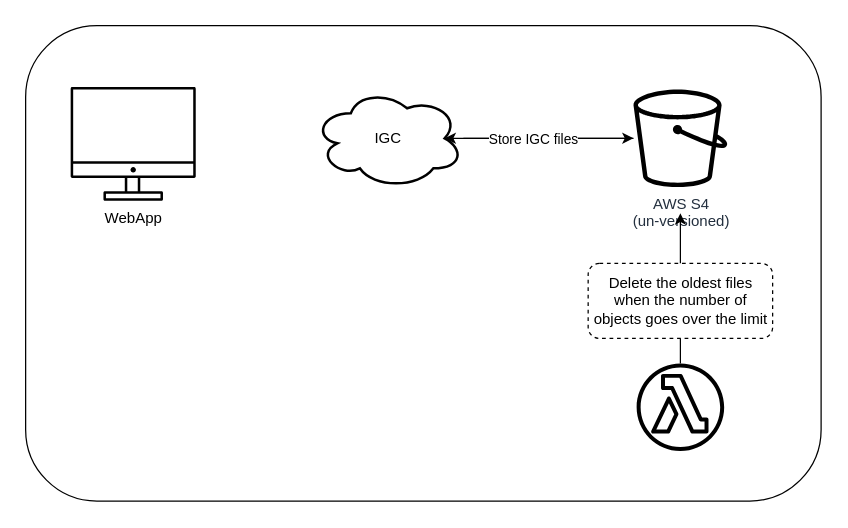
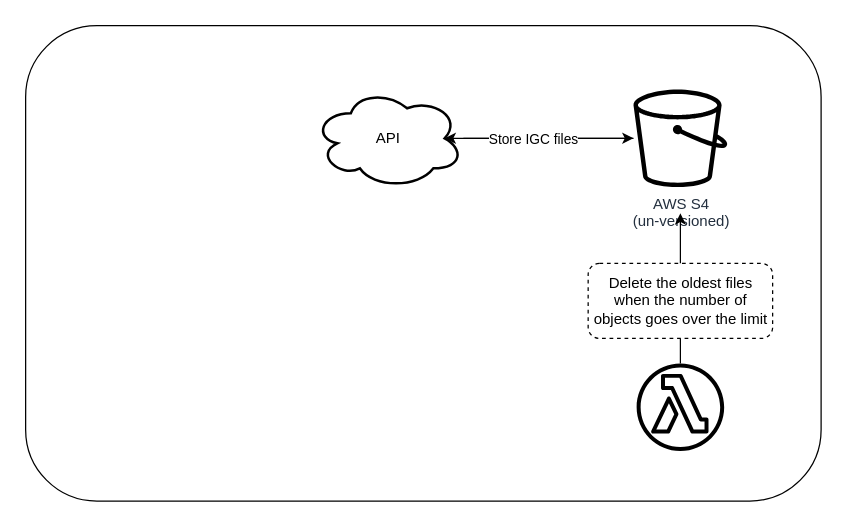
node "IGC": label "IGC" -> "API"
node "WebApp": removed
